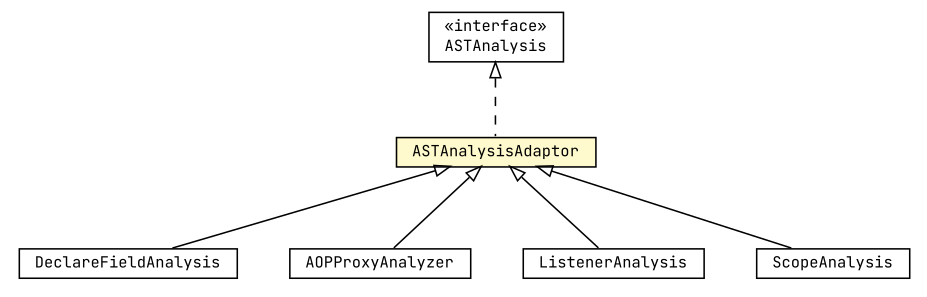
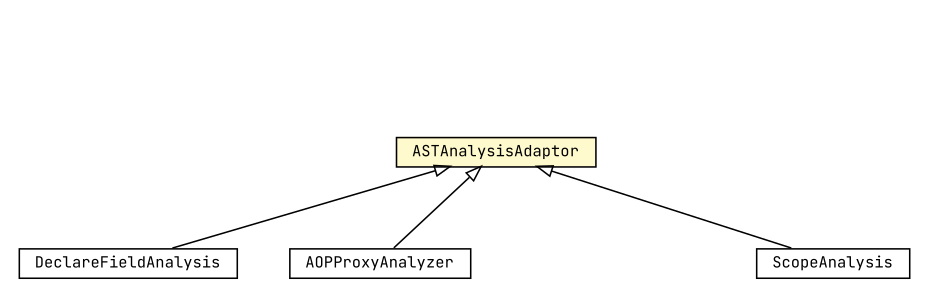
node "ASTAnalysis": removed
node "ListenerAnalysis": removed
